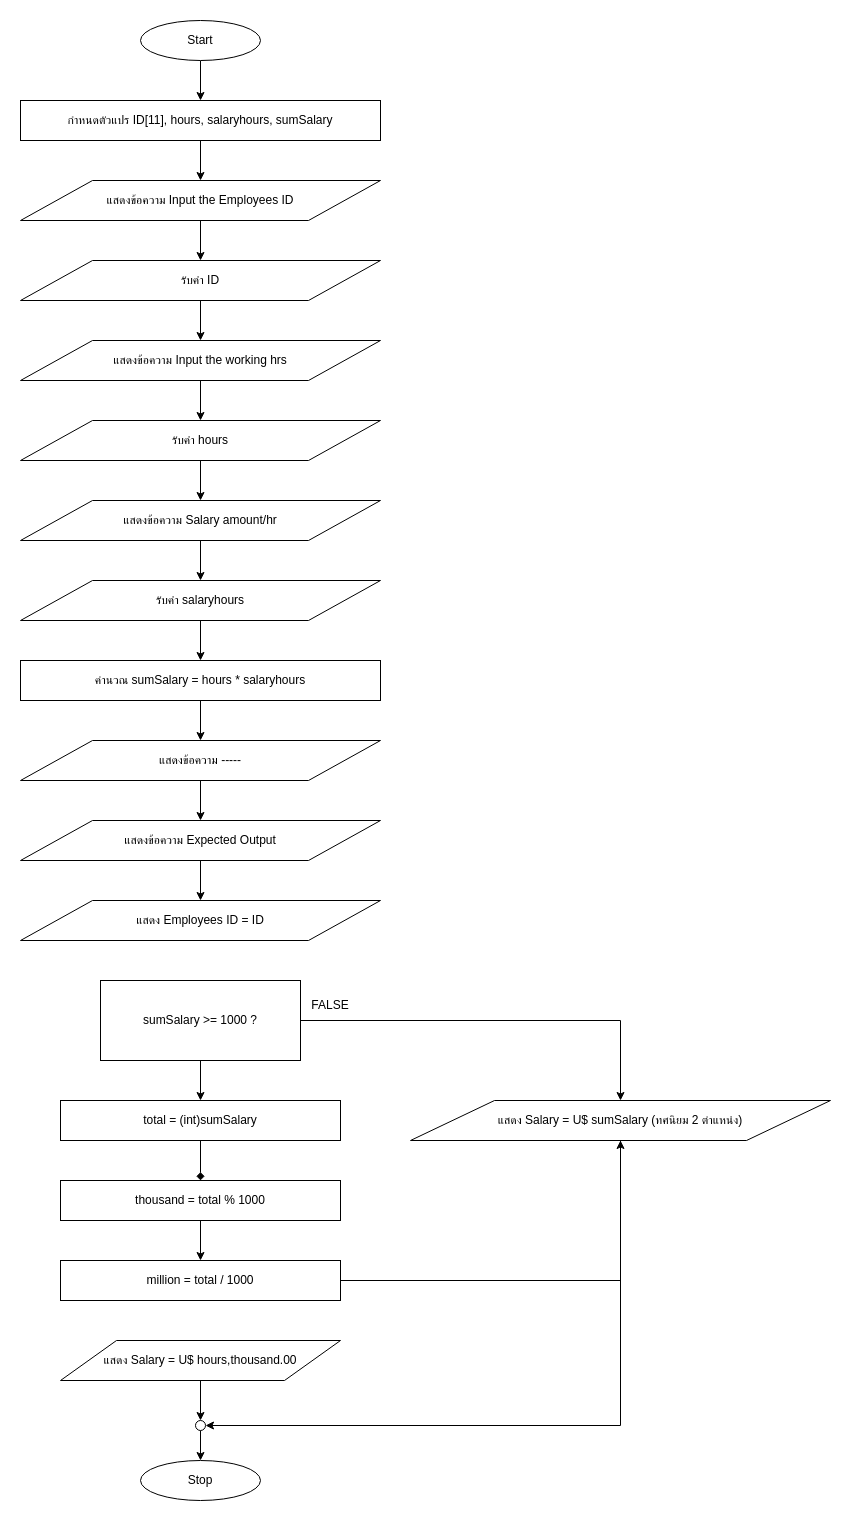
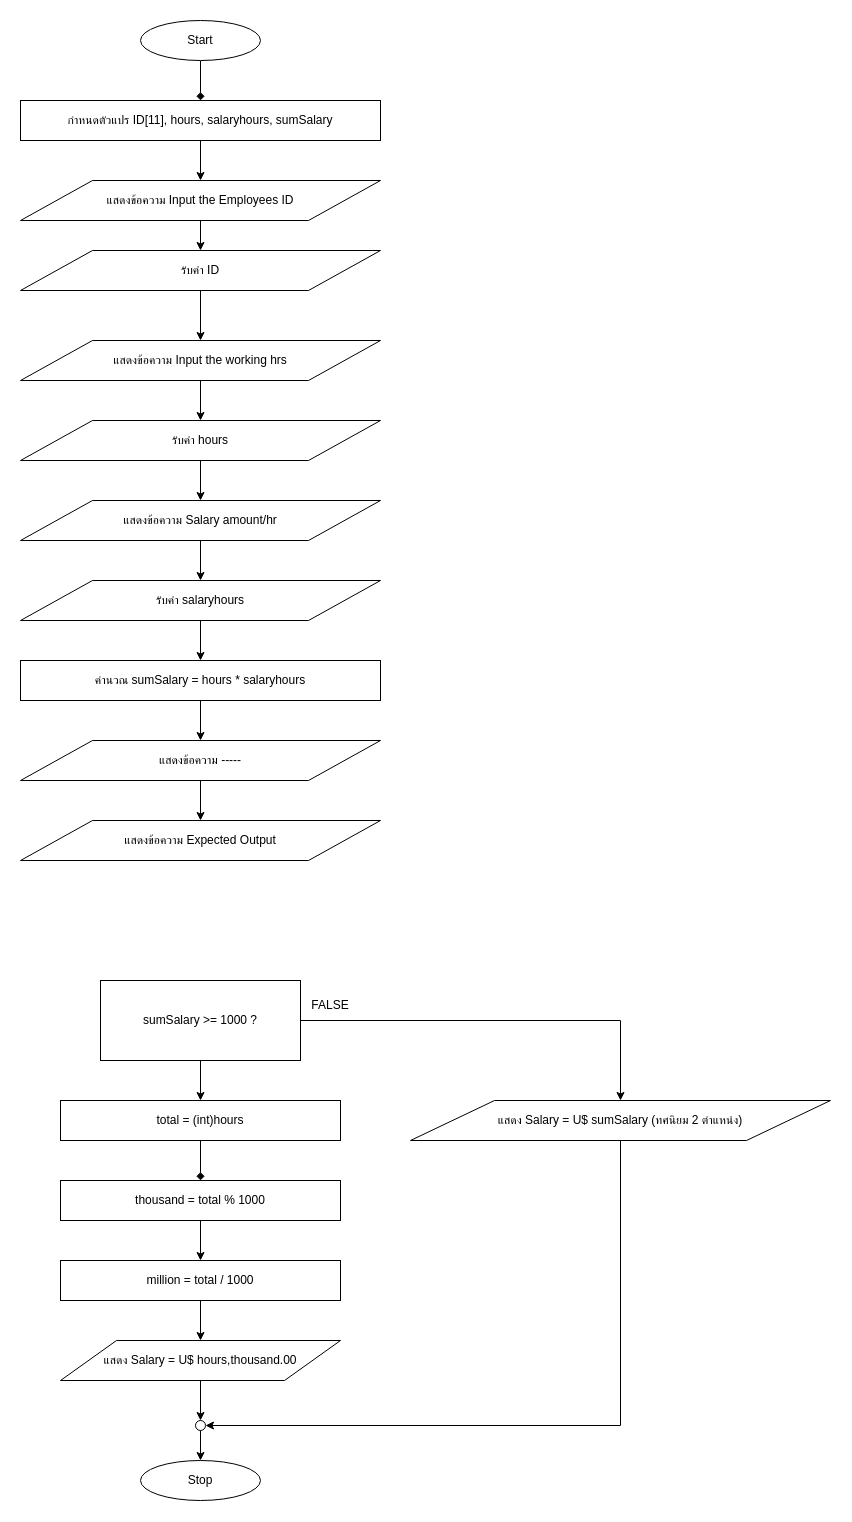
edge "Start" -> "กำหนดตัวแปร ID[11], hours, salaryhours, sumSalary": arrowhead classic -> diamond
node "รับค่า ID": moved (201, 281) -> (201, 271)
edge "แสดงข้อความ Expected Output" -> "แสดง Employees ID = ID": removed
node "แสดง Employees ID = ID": removed
node "total = (int)sumSalary": label "total = (int)sumSalary" -> "total = (int)hours"
edge "million = total / 1000" -> "แสดง Salary = U$ sumSalary (ทศนิยม 2 ตำแหน่ง)": now "million = total / 1000" -> "แสดง Salary = U$ hours,thousand.00"
